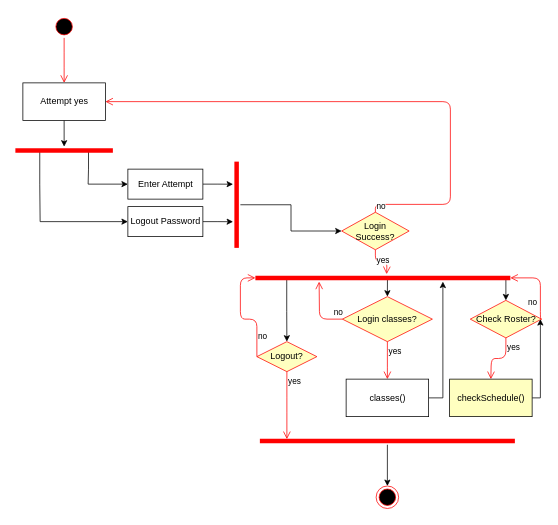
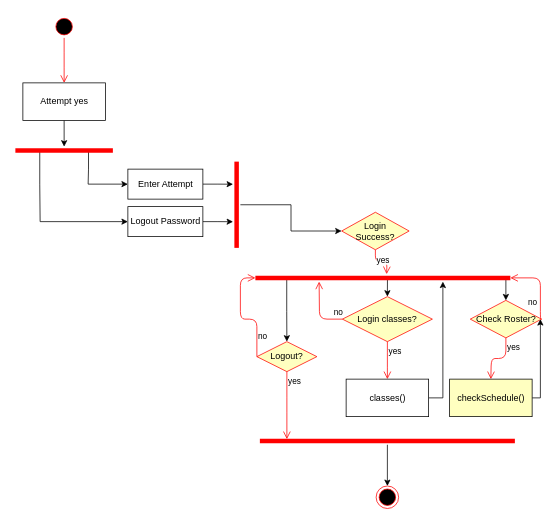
edge "Login Success?" -> "Attempt yes": removed, label "no"
